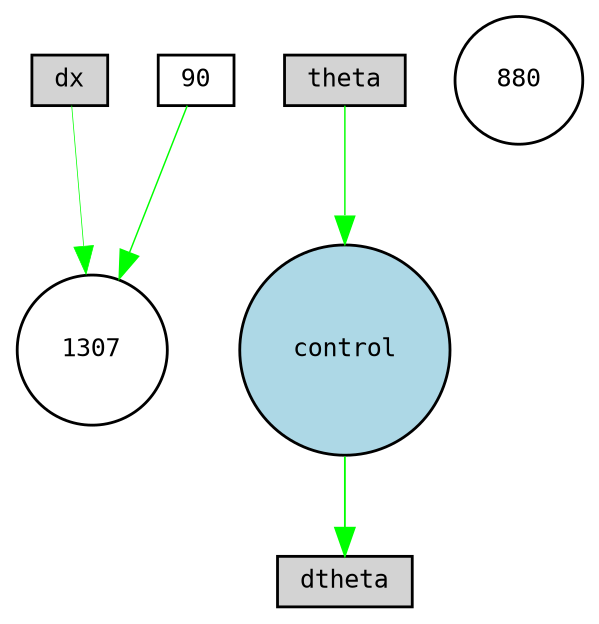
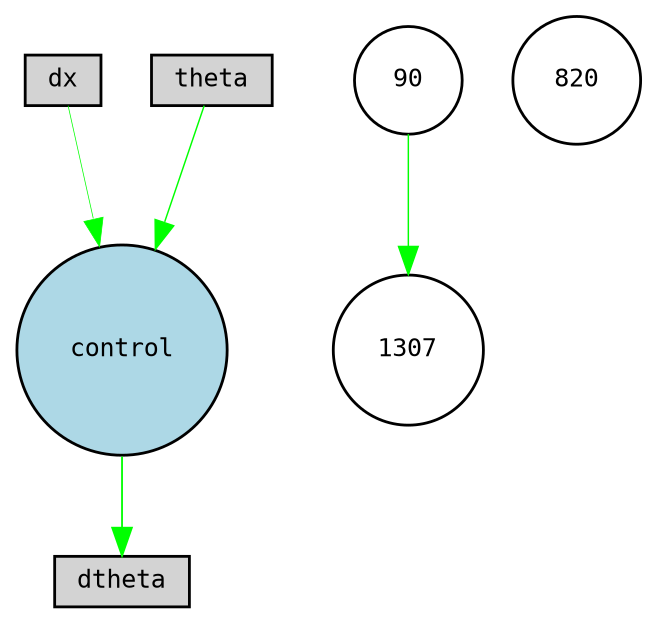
node "90": shape box -> circle
node "880": label "880" -> "820"
edge "dx" -> "1307": now "dx" -> "control"
